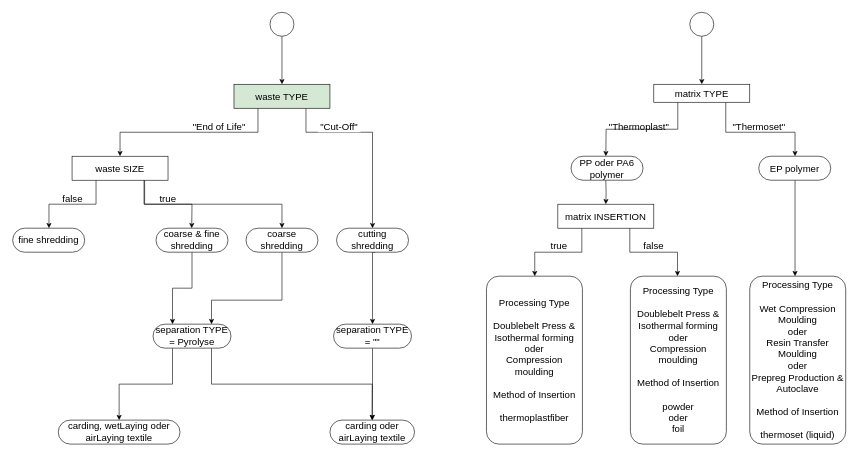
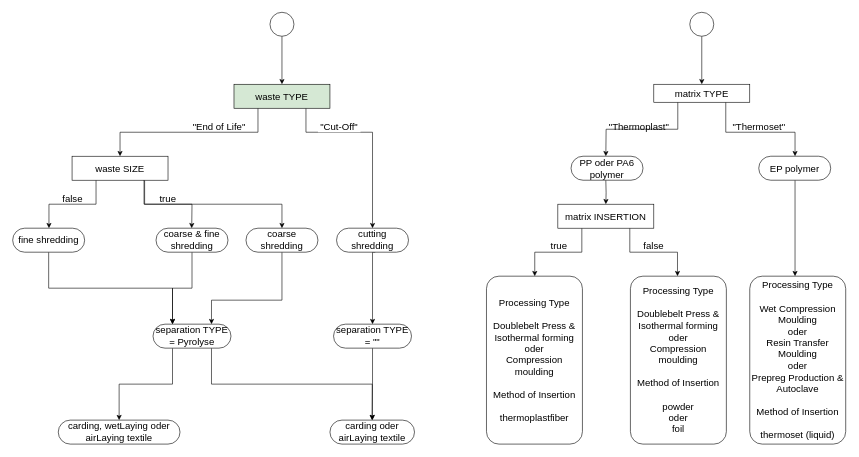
edge "fine shredding" -> "separation TYPE = Pyrolyse": added
